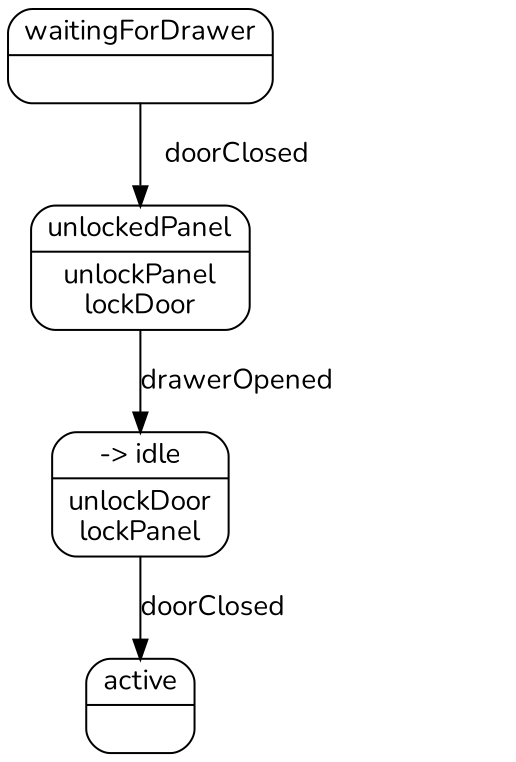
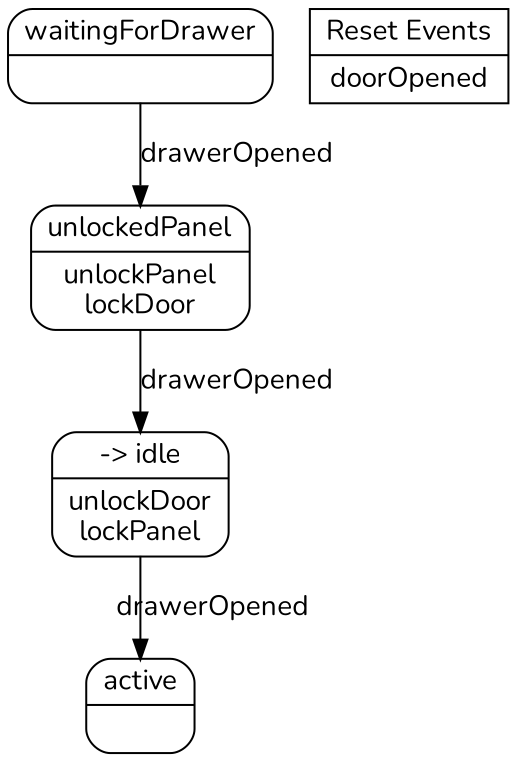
node "Reset Events": added
edge "waitingForDrawer" -- "unlockedPanel": label "doorClosed" -> "drawerOpened"
edge "-> idle" -- "active": label "doorClosed" -> "drawerOpened"
